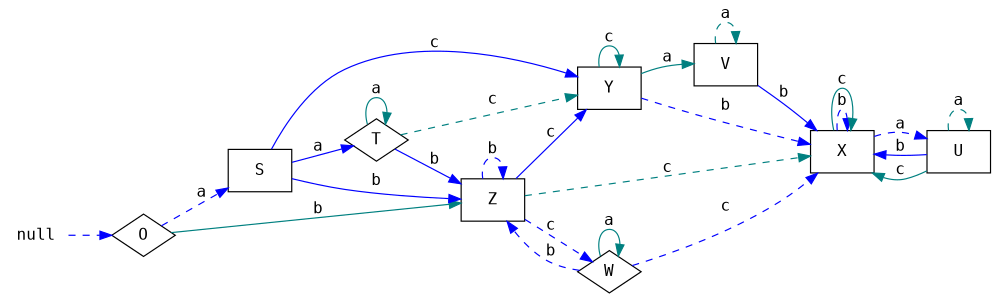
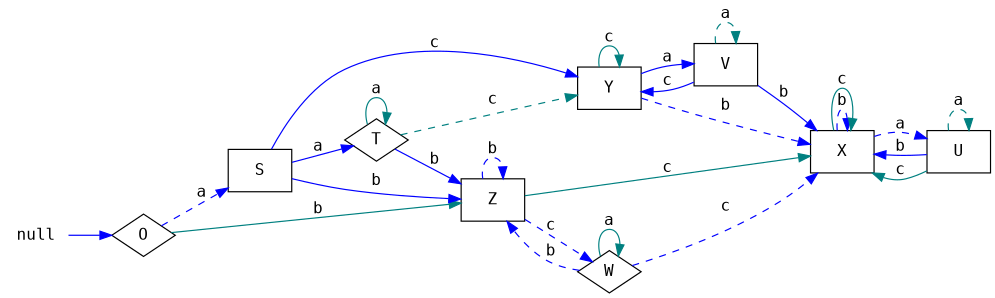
edge "Y" -> "V": color teal -> blue
edge "Z" -> "Y": now "V" -> "Y"
edge "Z" -> "X": style dashed -> solid
edge "null" -> "O": style dashed -> solid
